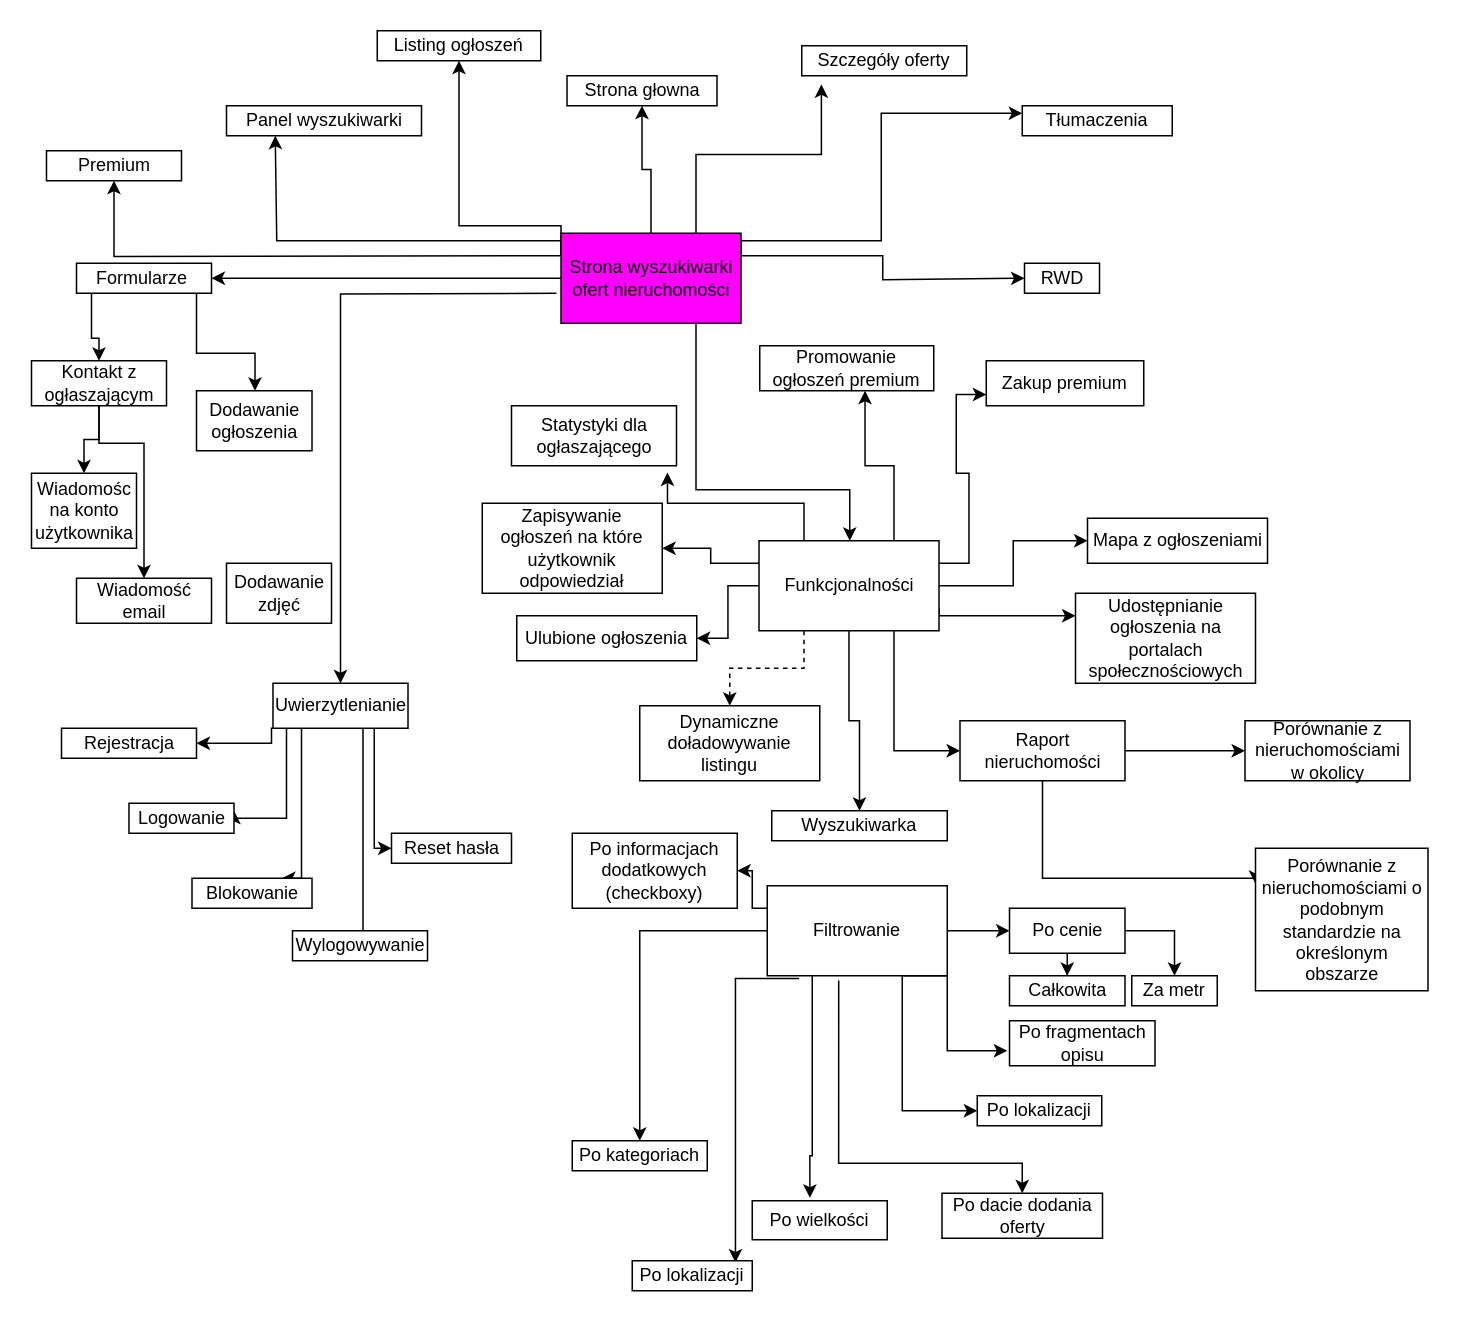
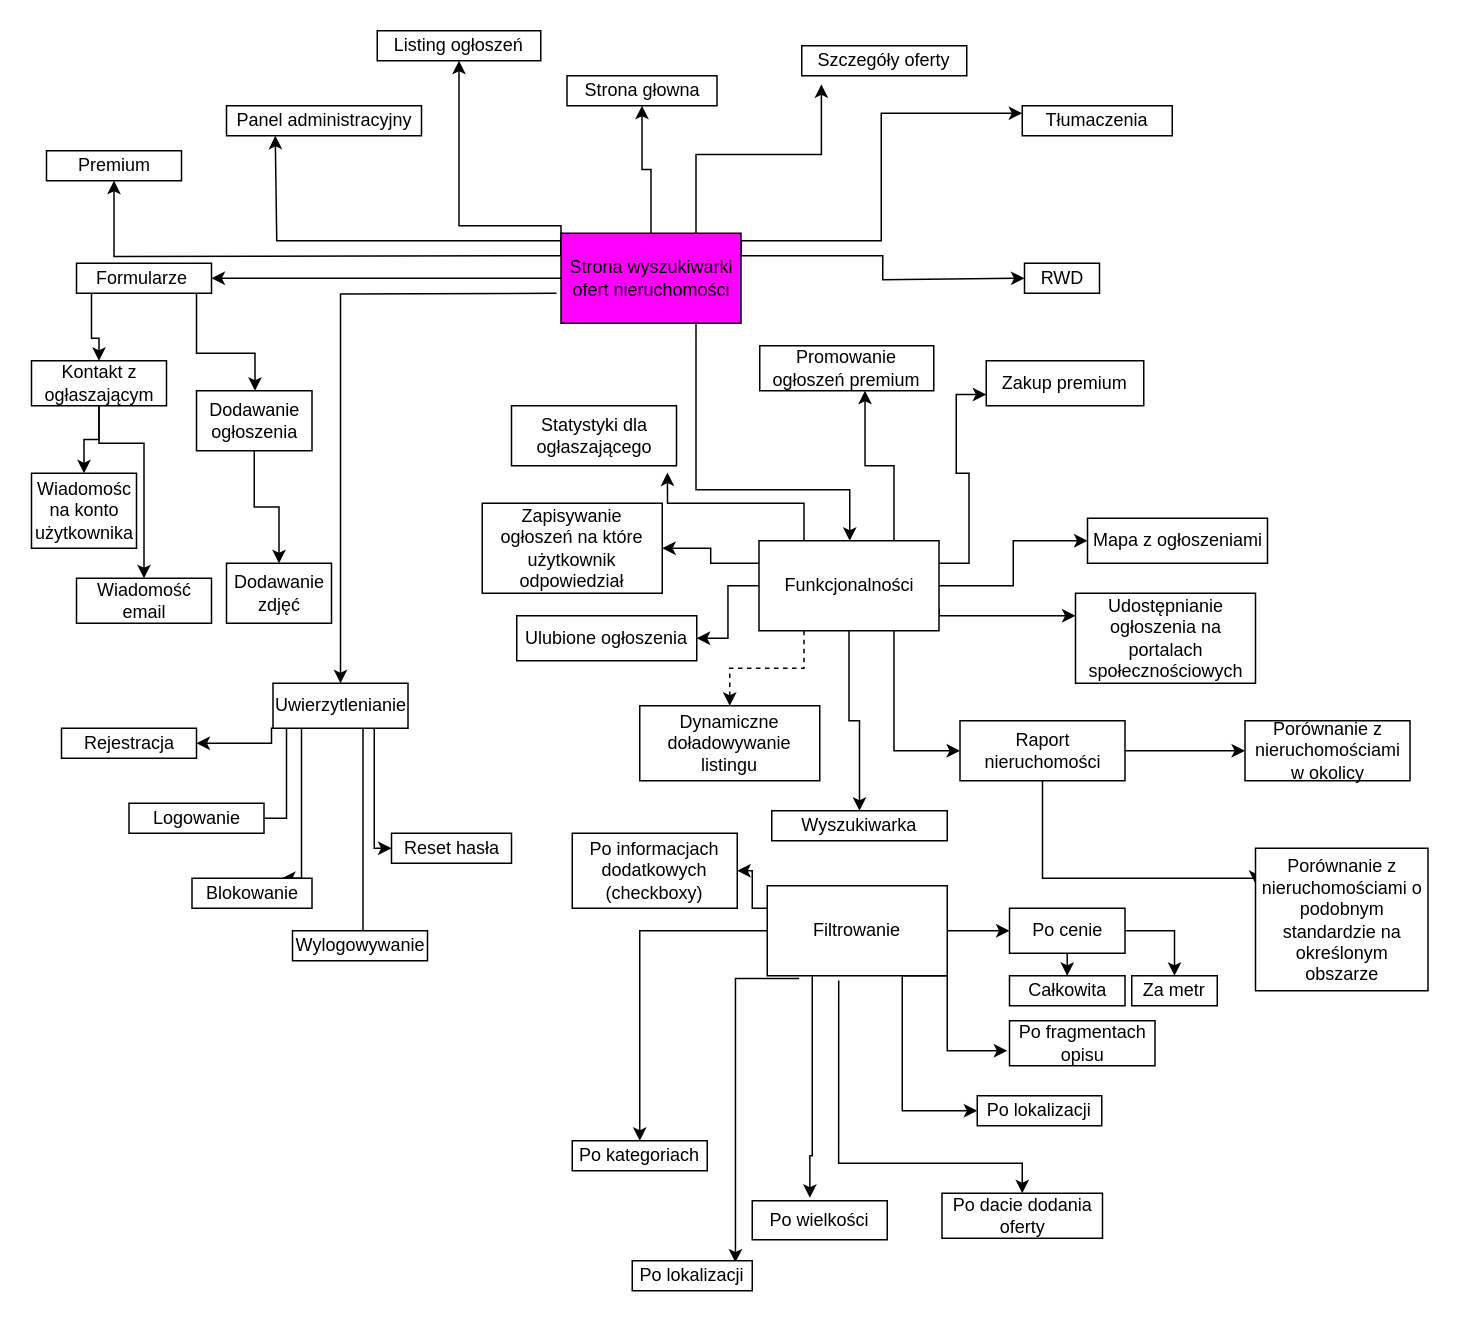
node "Panel wyszukiwarki": label "Panel wyszukiwarki" -> "Panel administracyjny"
edge "Dodawanie ogłoszenia" -> "Dodawanie zdjęć": added
node "Logowanie": size 105x30 -> 135x30
